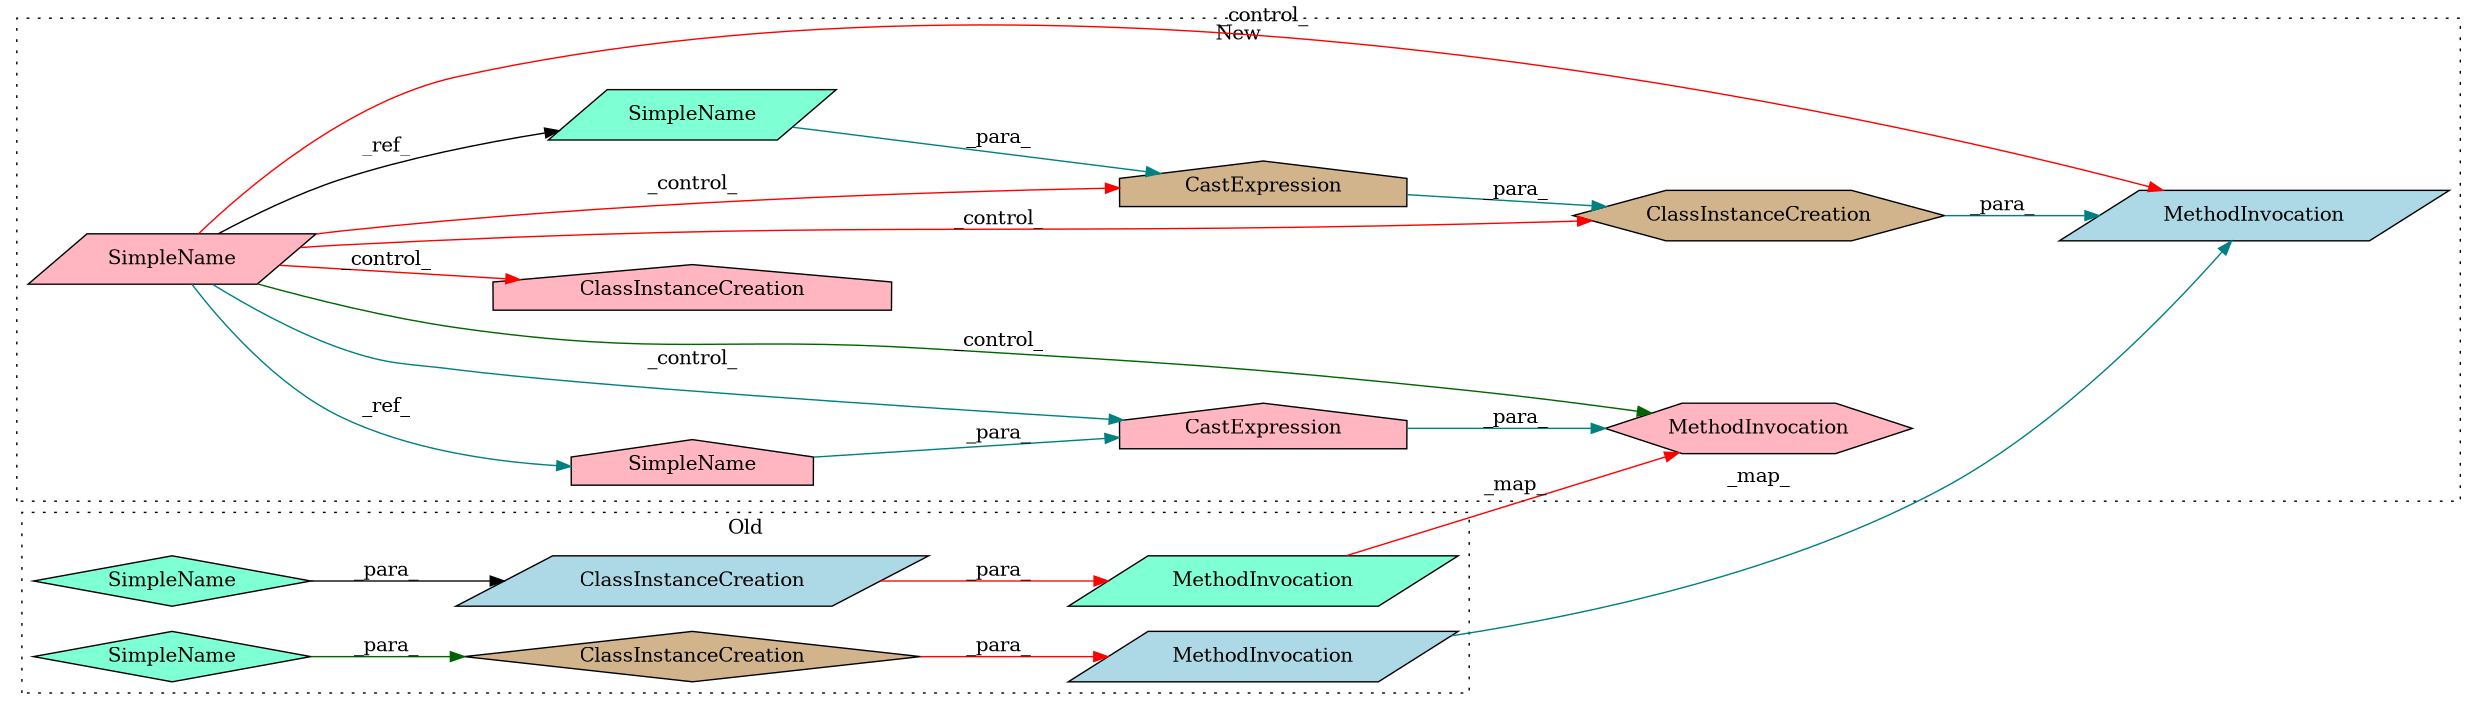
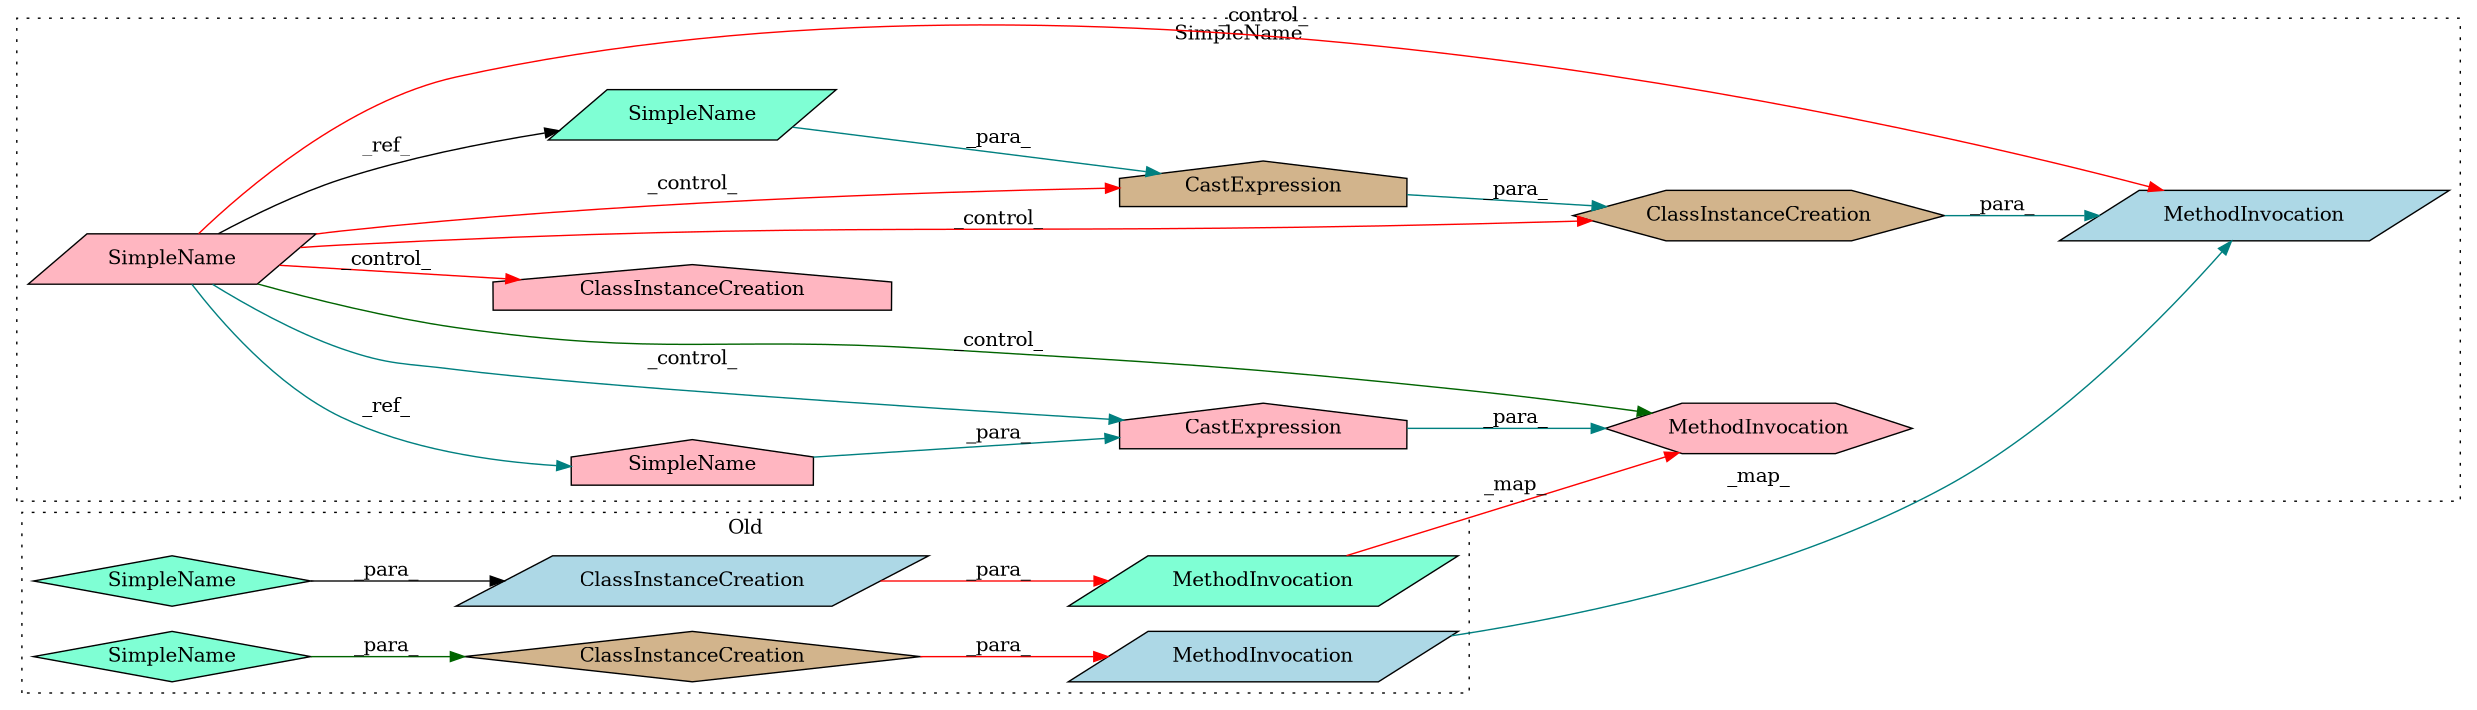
cluster "New": label "New" -> "SimpleName"
